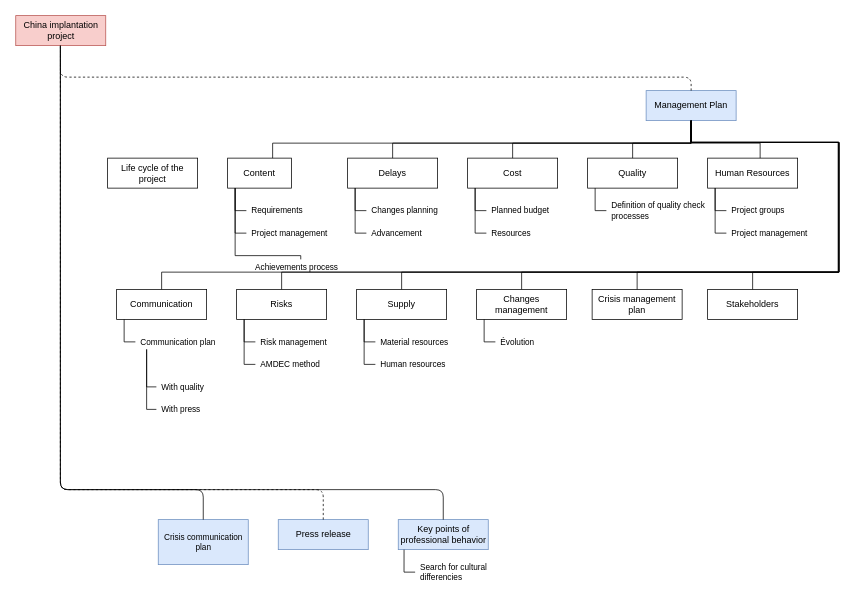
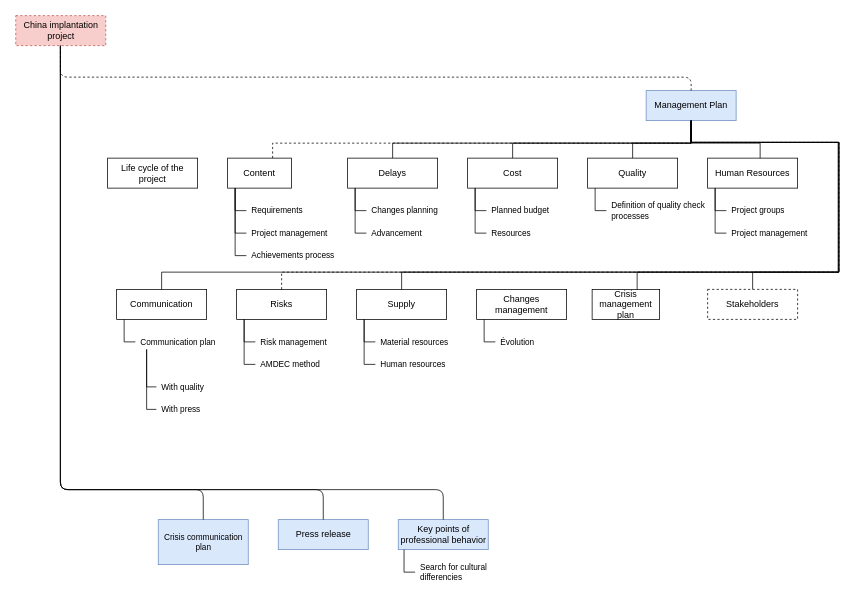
node "China implantation project": style solid -> dashed
edge "Management Plan" -- "Content": style solid -> dashed
node "Achievements process": moved (301, 267) -> (297, 255)
edge "Management Plan" -- "Risks": style solid -> dashed
edge "Management Plan" -- "Changes management": removed
node "Crisis management plan": size 90x30 -> 68x30
node "Stakeholders": style solid -> dashed
edge "China implantation project" -- "Press release": style dashed -> solid
